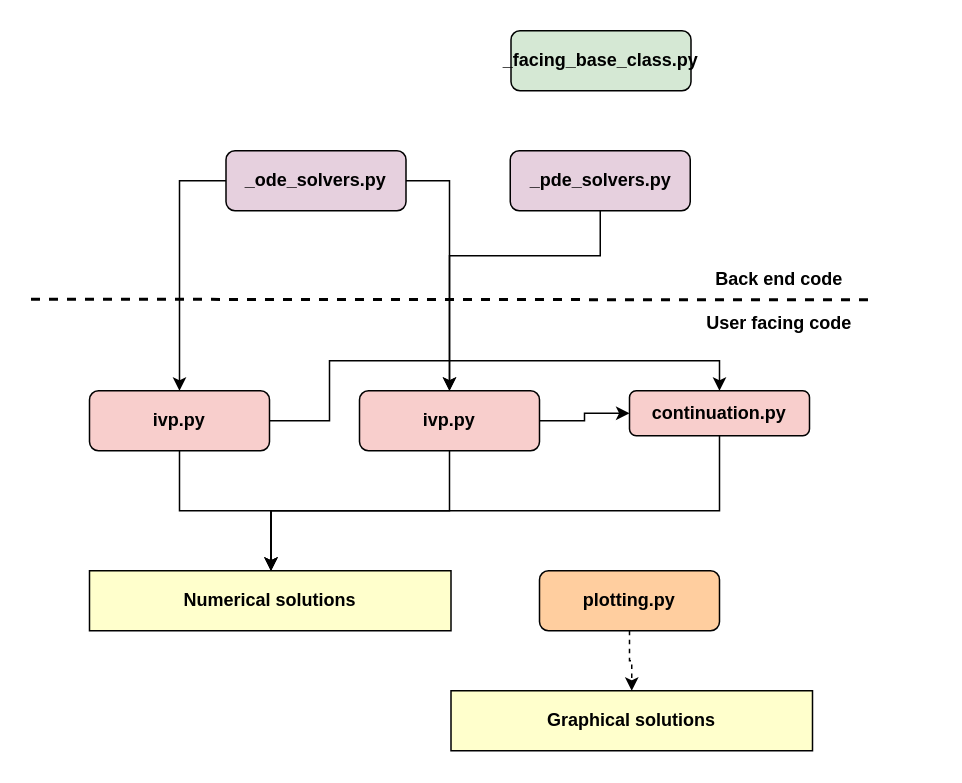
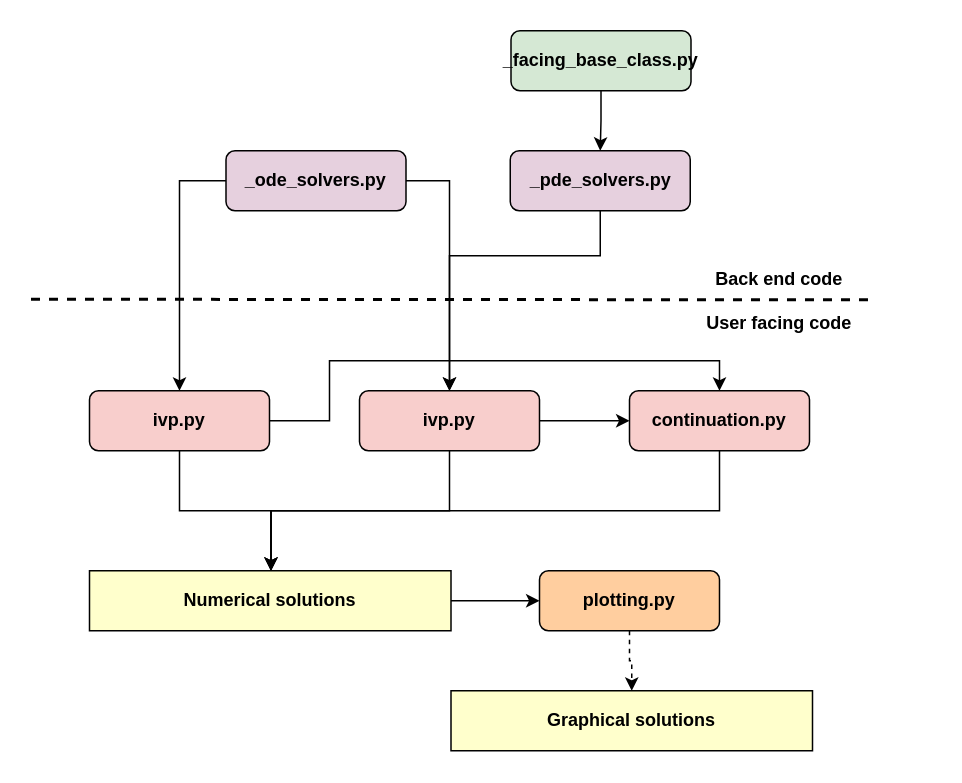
edge "_facing_base_class.py" -> "_pde_solvers.py": added
node "continuation.py": size 180x45 -> 180x60
edge "Numerical solutions" -> "plotting.py": added
